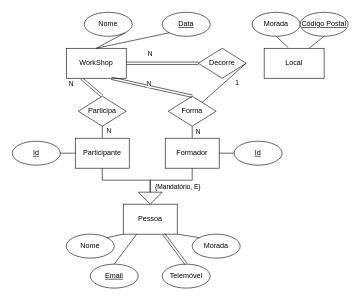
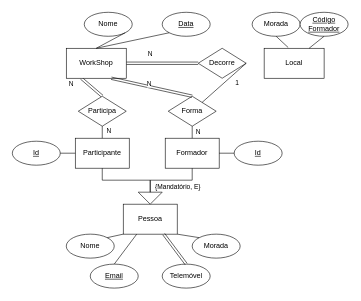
node "Código Postal": label "Código Postal" -> "Código Formador"
